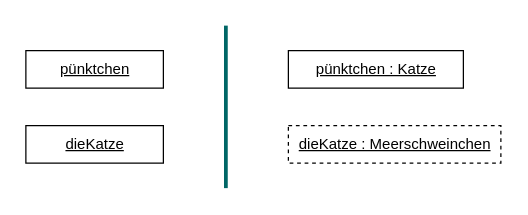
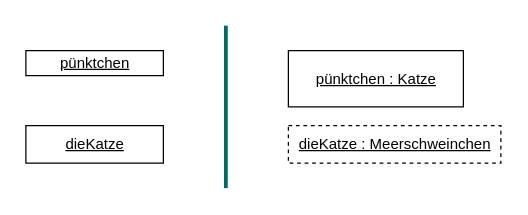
node "pünktchen": size 138x38 -> 138x25
node "pünktchen : Katze": size 175x38 -> 175x56
